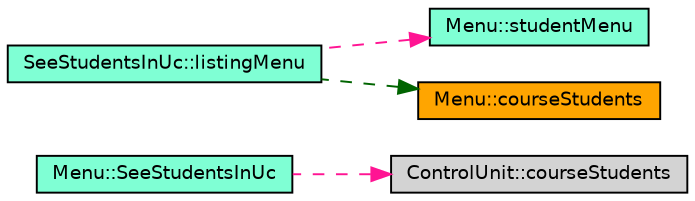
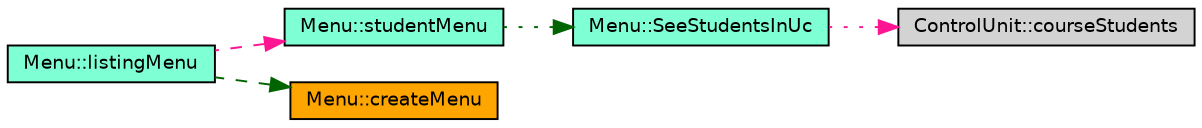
edge "Menu::studentMenu" -> "Menu::SeeStudentsInUc": added
node "SeeStudentsInUc::listingMenu": label "SeeStudentsInUc::listingMenu" -> "Menu::listingMenu"
node "Menu::courseStudents": label "Menu::courseStudents" -> "Menu::createMenu"
edge "Menu::SeeStudentsInUc" -> "ControlUnit::courseStudents": style dashed -> dotted
